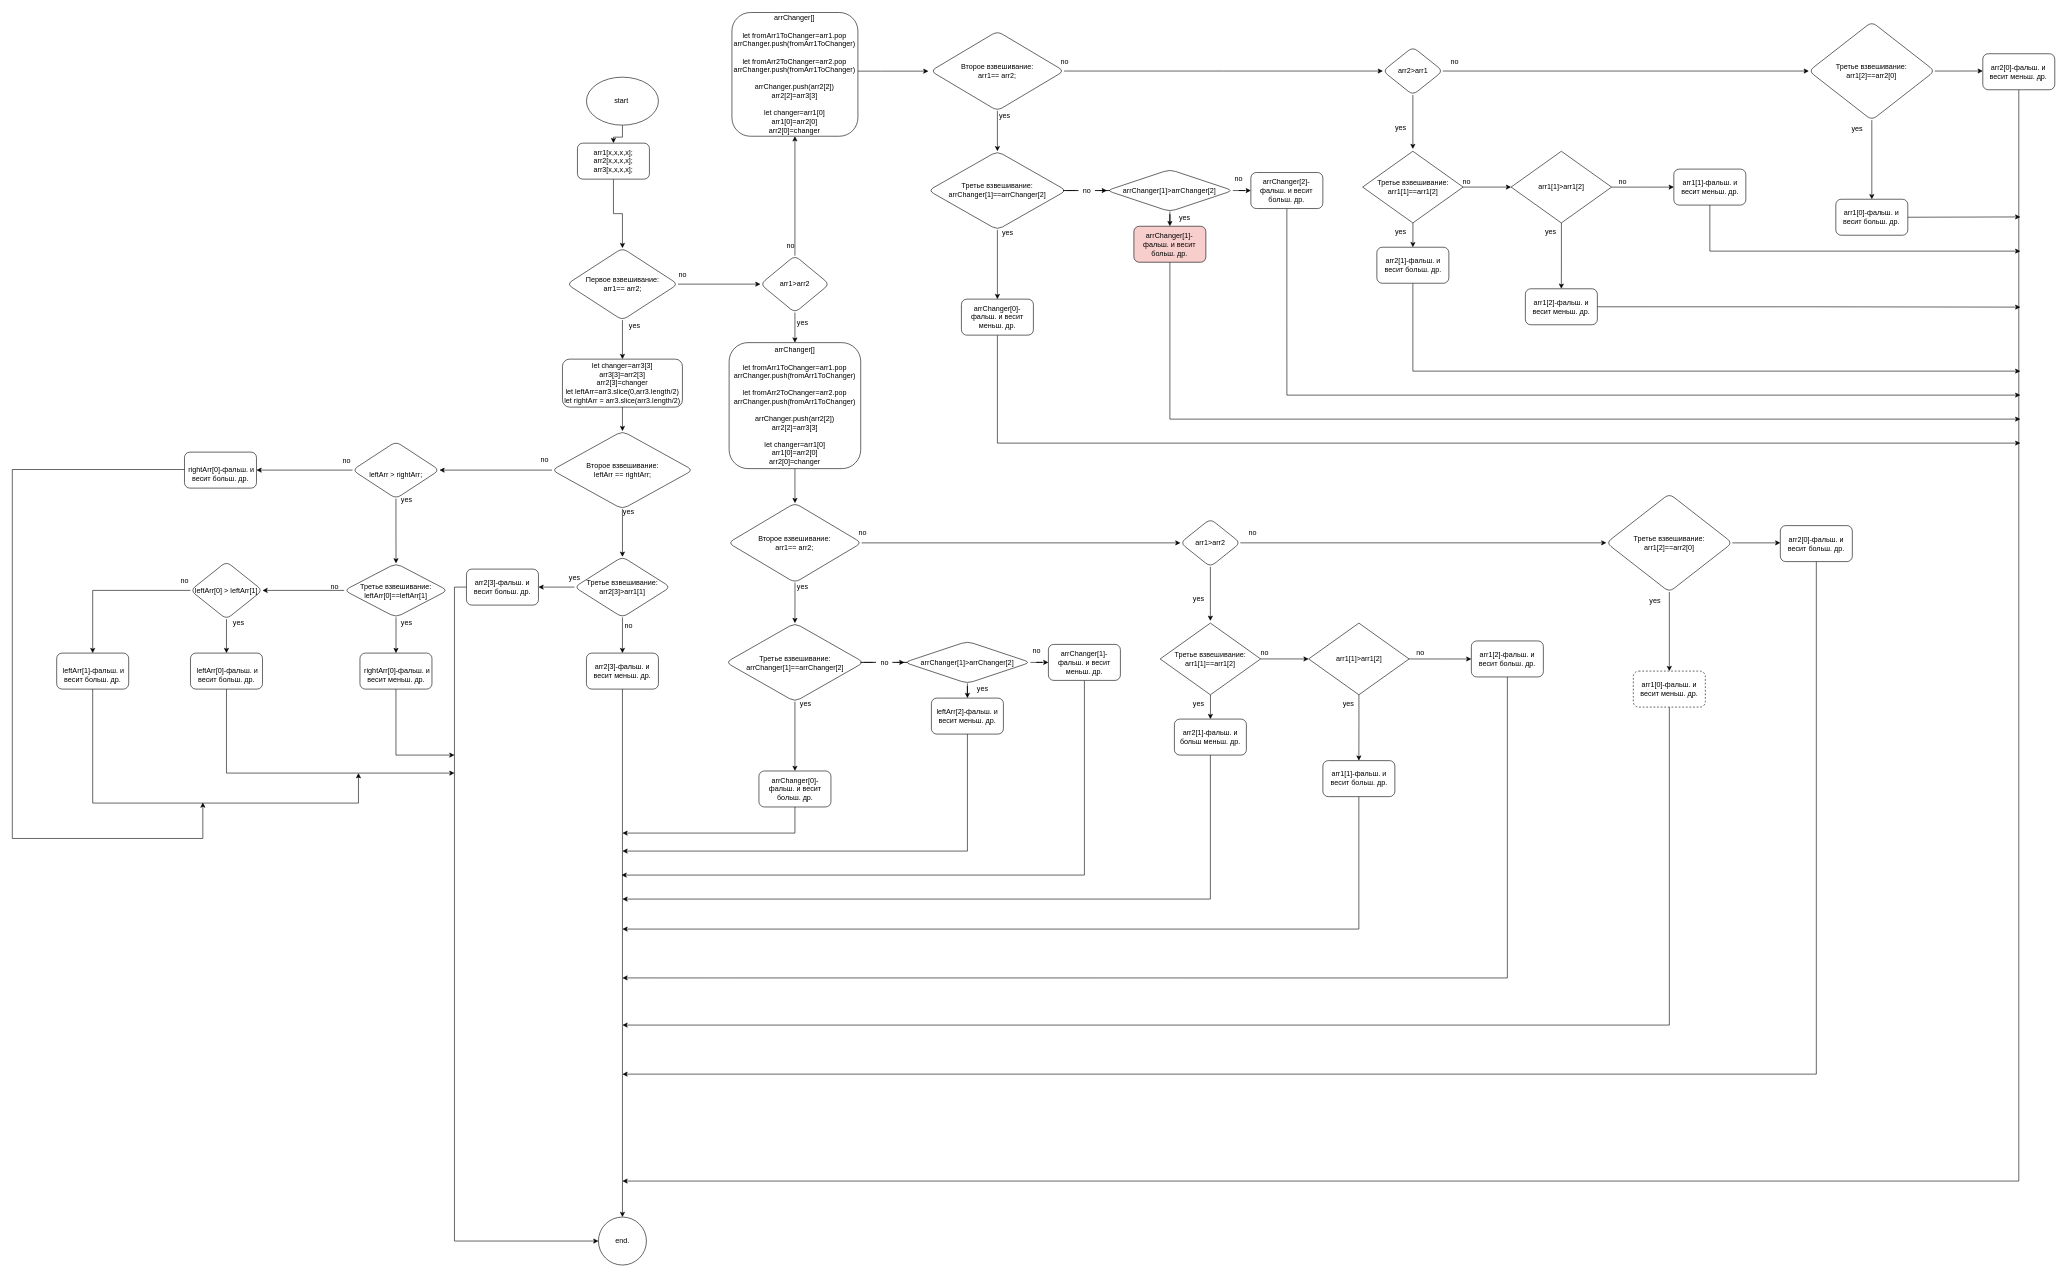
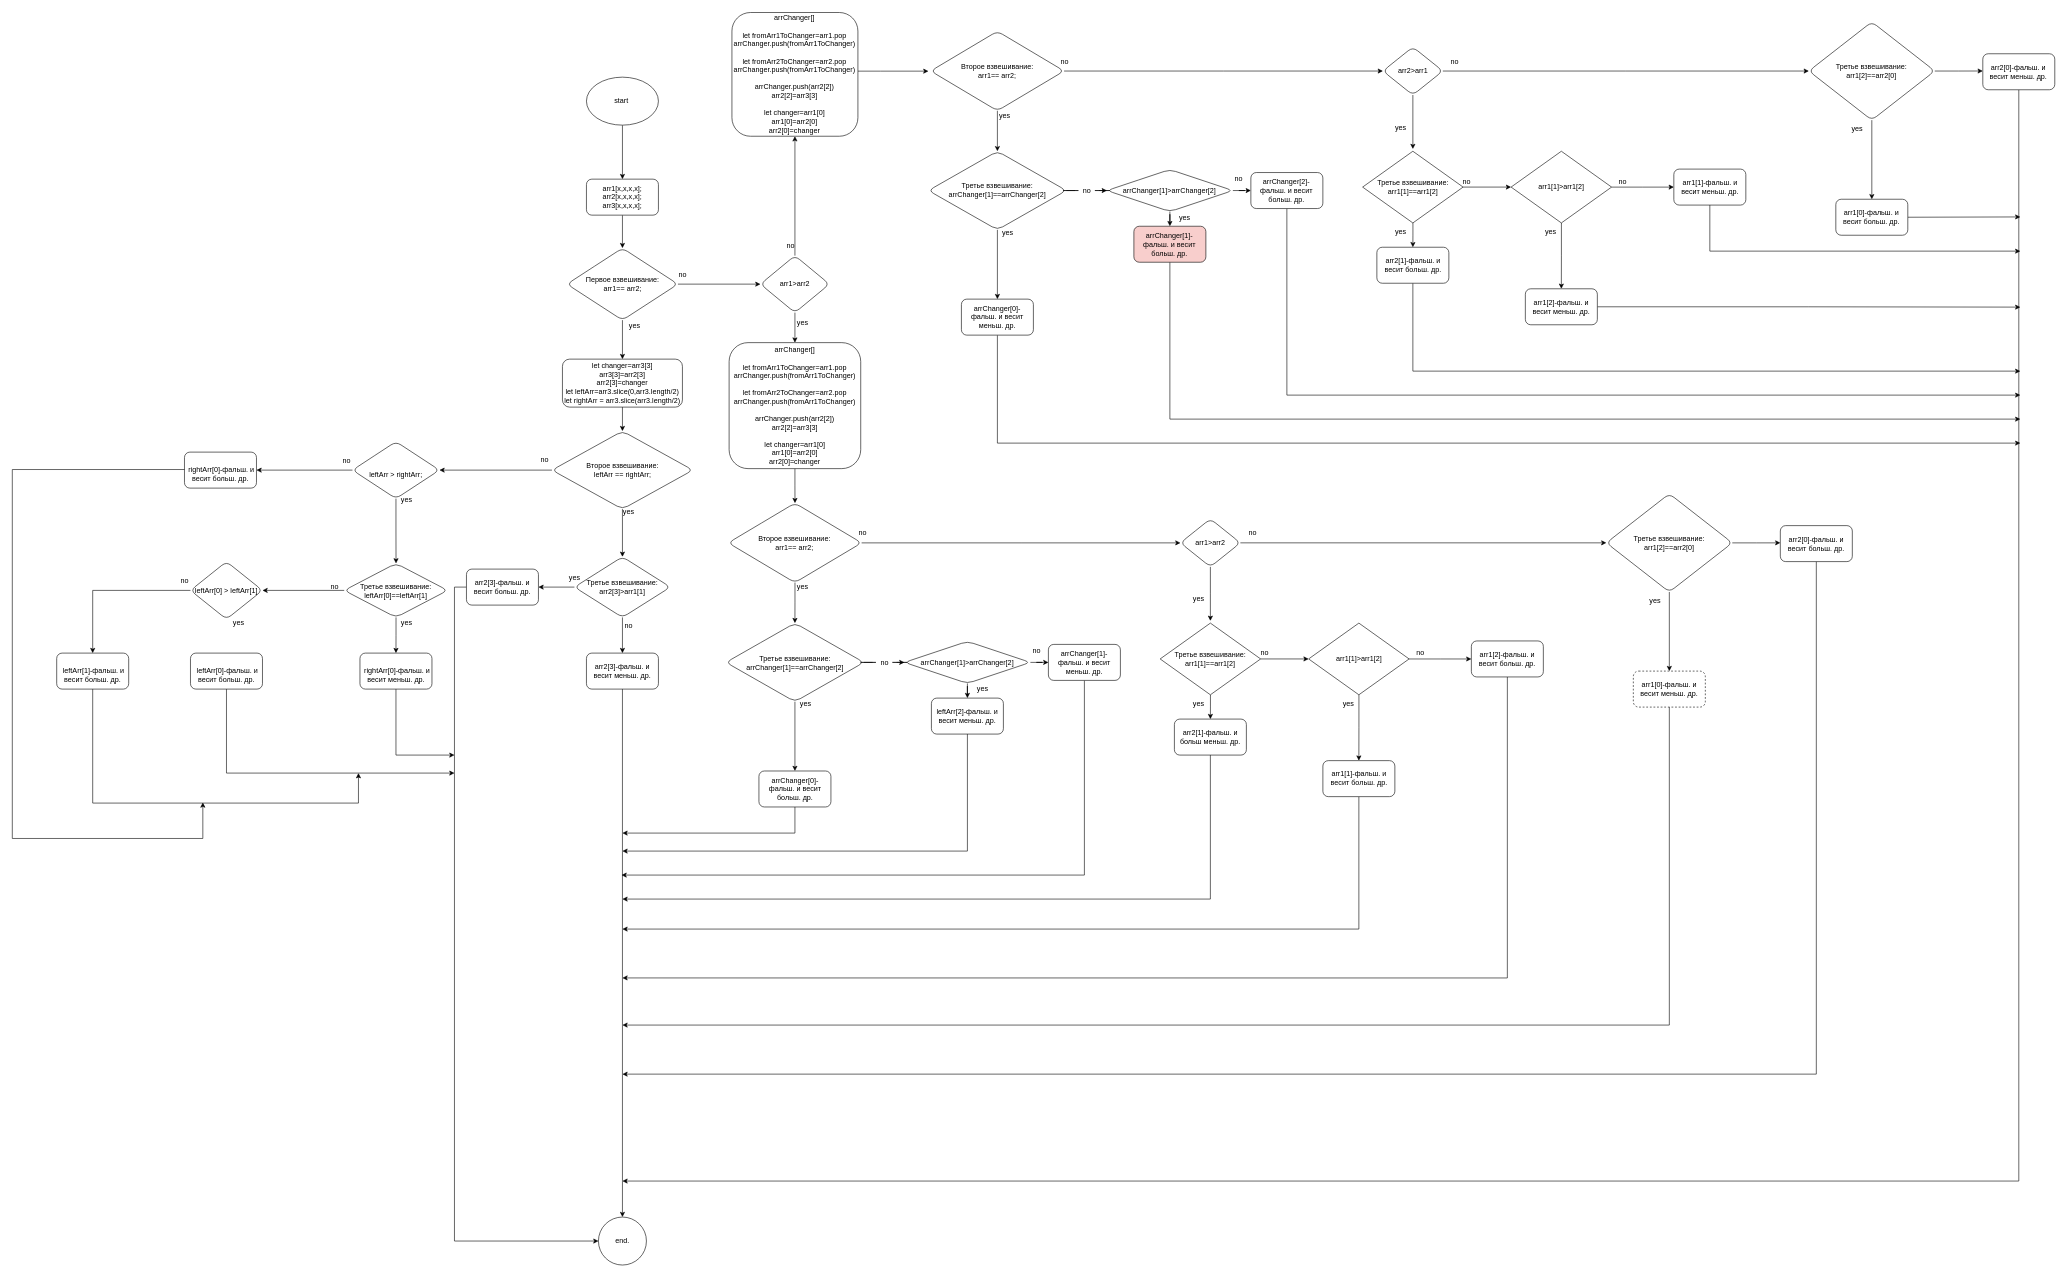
node "arr1[x,x,x,x];arr2[x,x,x,x];arr3[x,x,x,x];": moved (614, 161) -> (623, 197)
edge "leftArr[0] > leftArr[1]" -> "leftArr[0]-фальш. и весит больш. др.": removed
